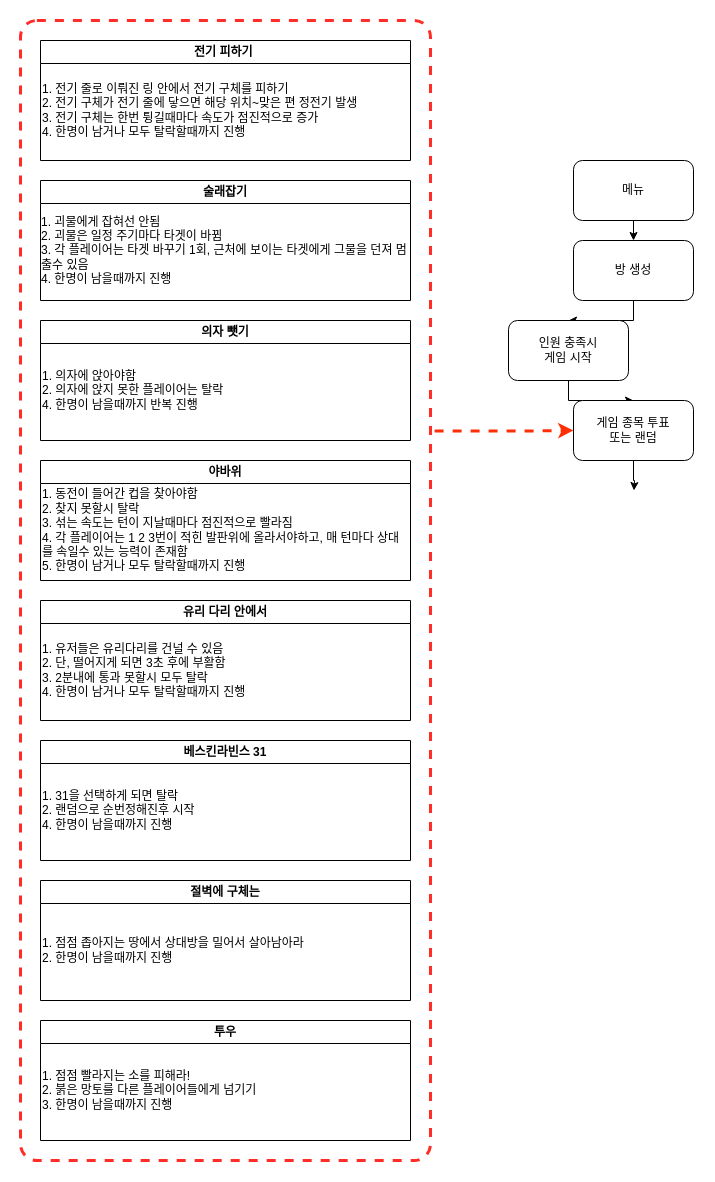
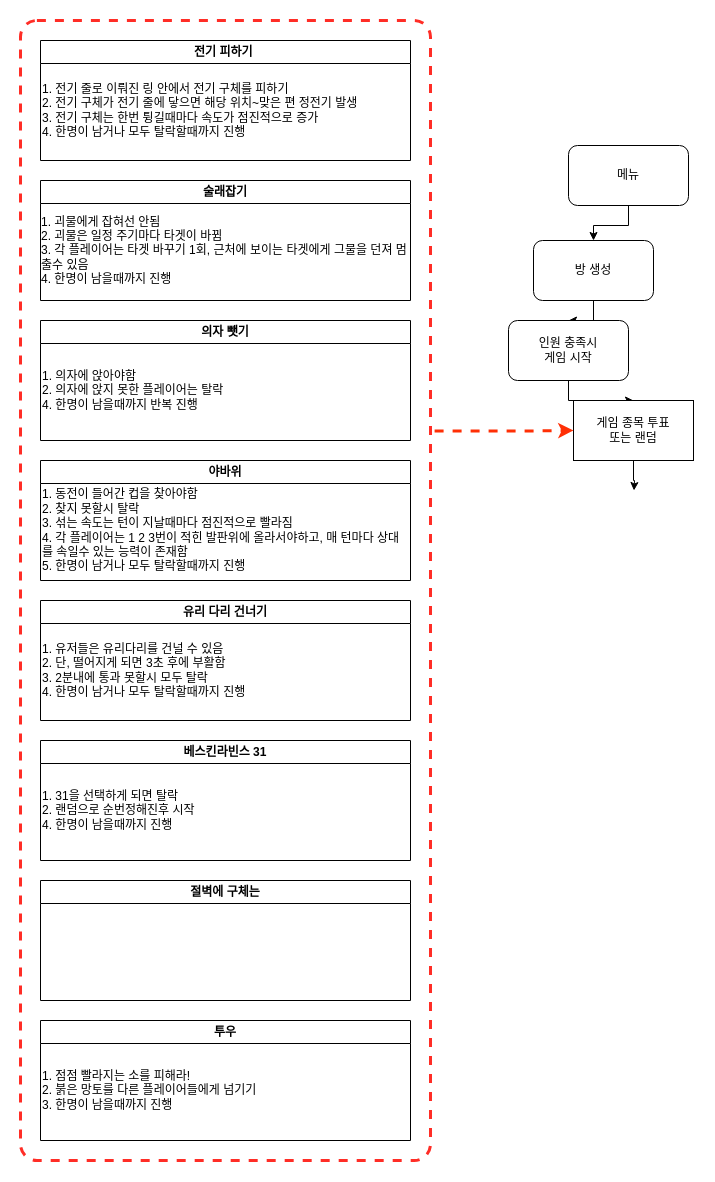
node "메뉴": moved (634, 191) -> (629, 176)
node "방 생성": moved (634, 271) -> (594, 271)
node "게임 종목 투표 또는 랜덤": shape rounded rectangle -> rectangle
node "유리 다리 안에서": label "유리 다리 안에서" -> "유리 다리 건너기"
node "1. 점점 좁아지는 땅에서 상대방을 밀어서 살아남아라 2. 한명이 남을때까지 진행": removed
